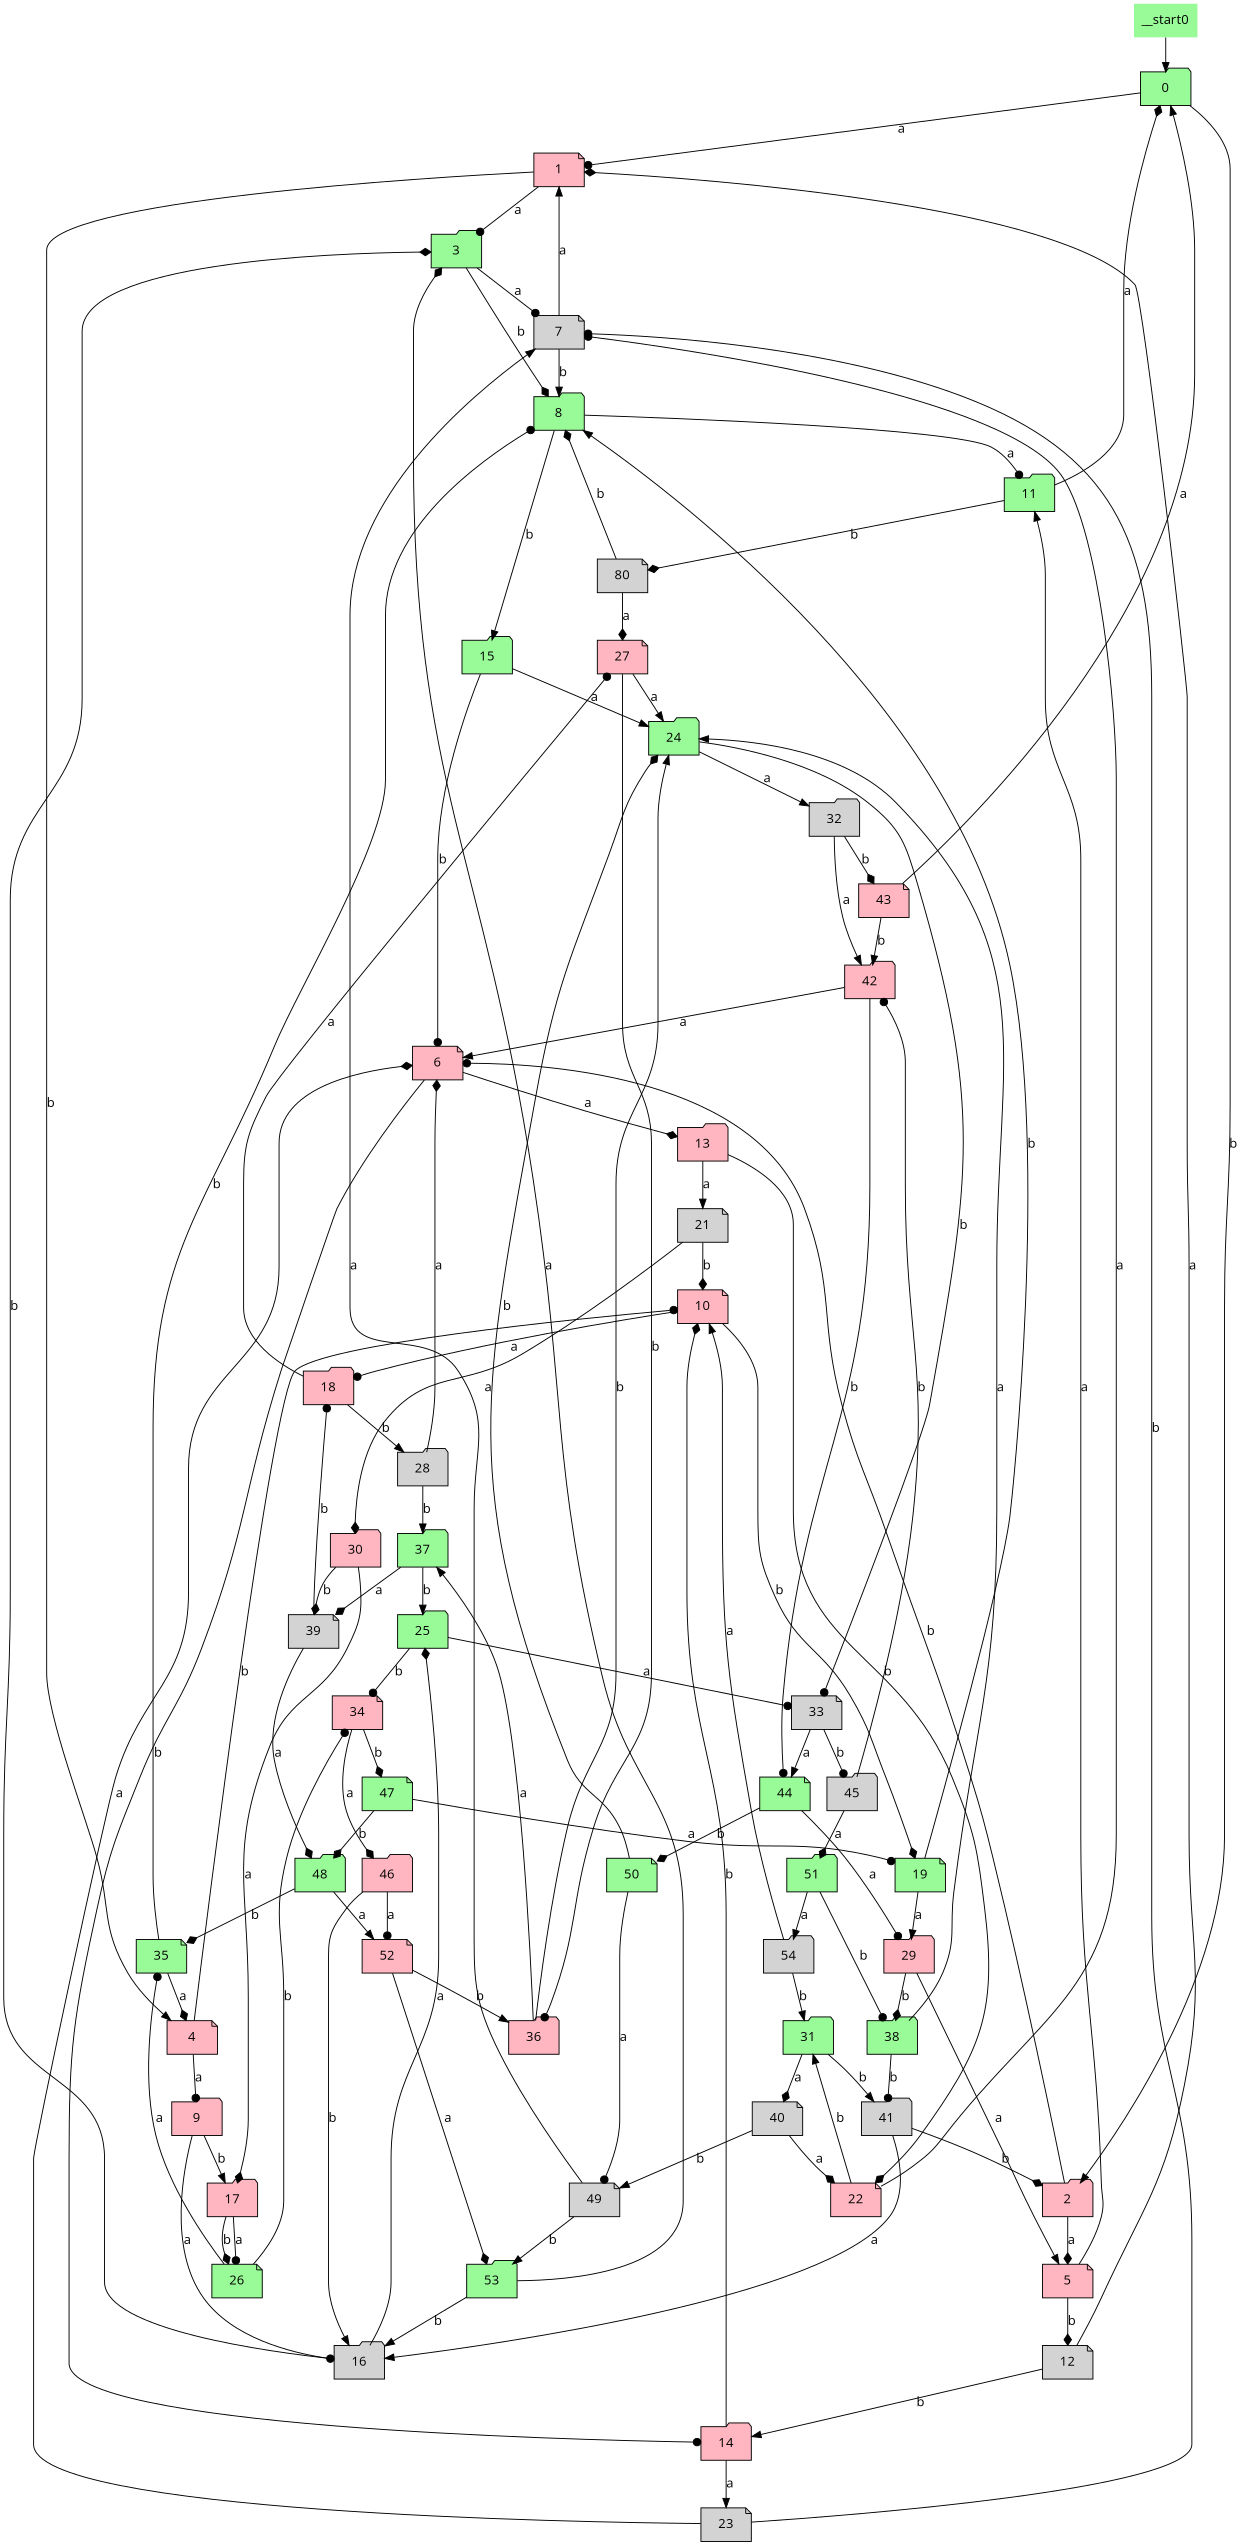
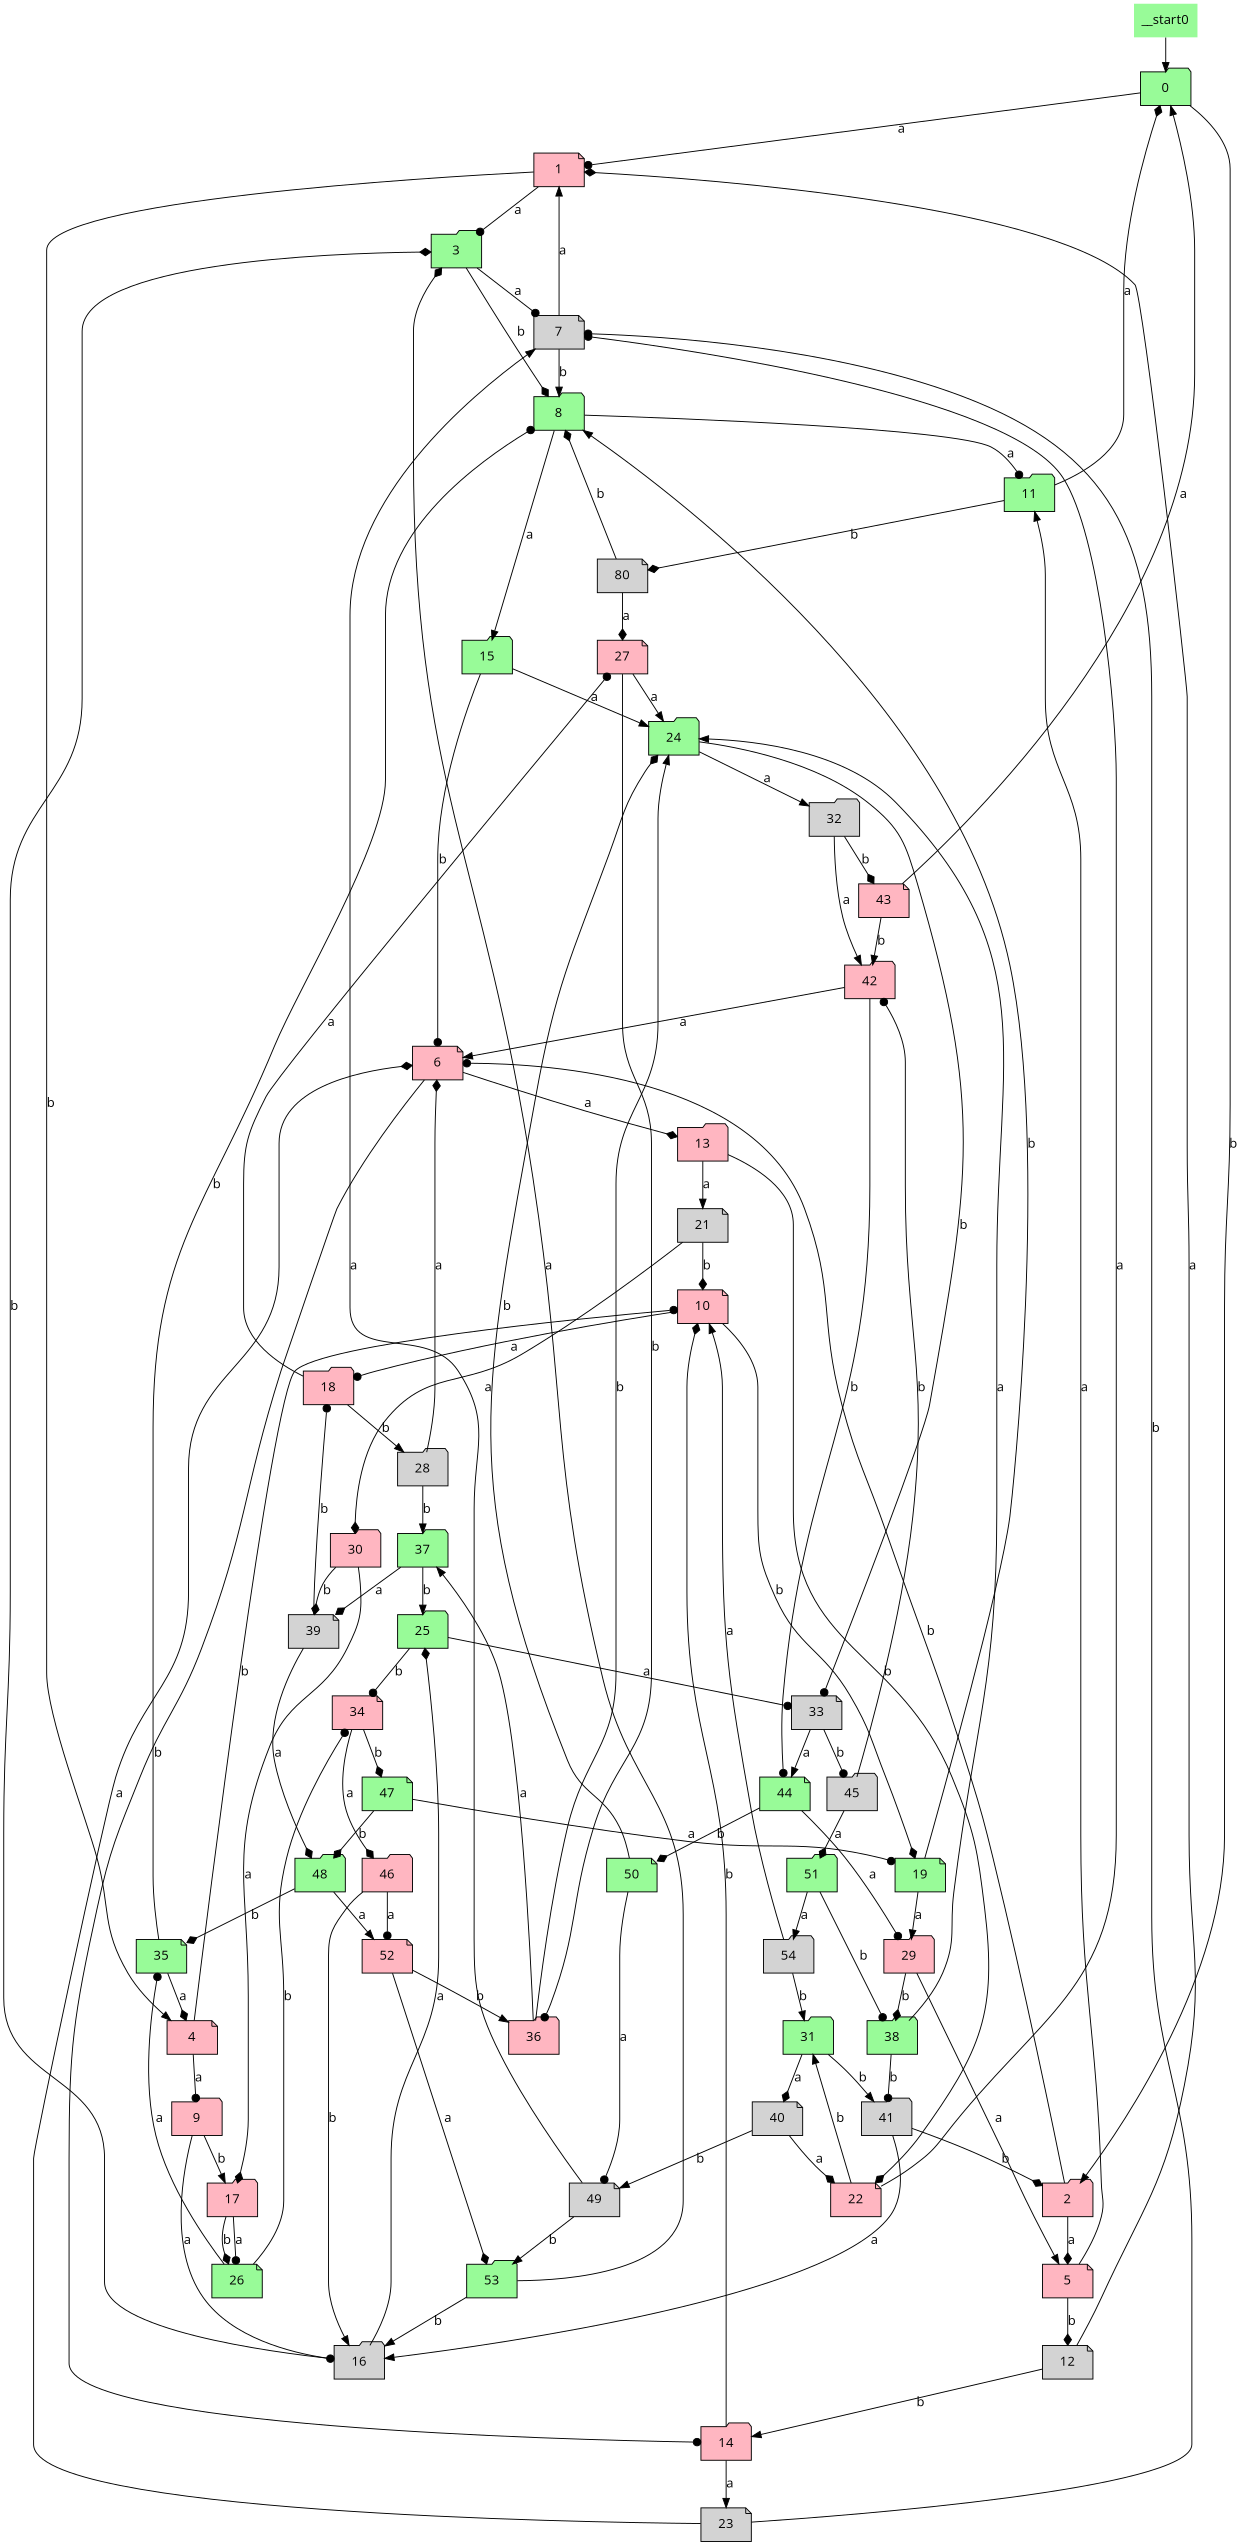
edge "8" -> "15": label "b" -> "a"
